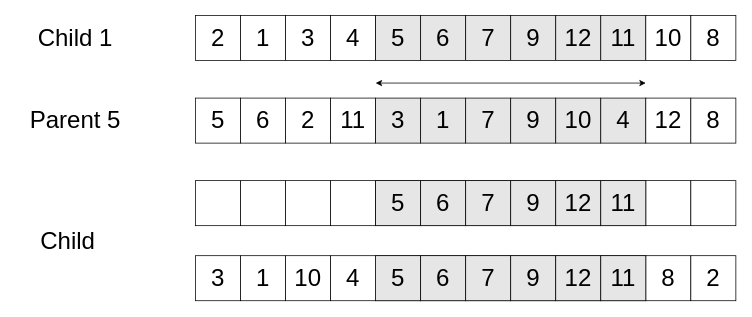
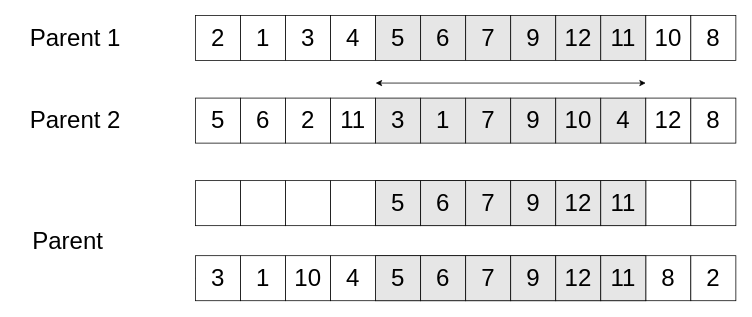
node "Child 1": label "Child 1" -> "Parent 1"
node "Parent 5": label "Parent 5" -> "Parent 2"
node "Child": label "Child" -> "Parent"
